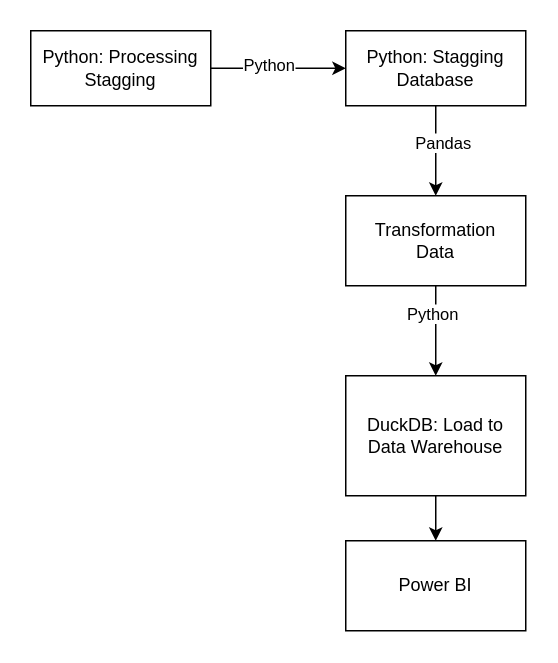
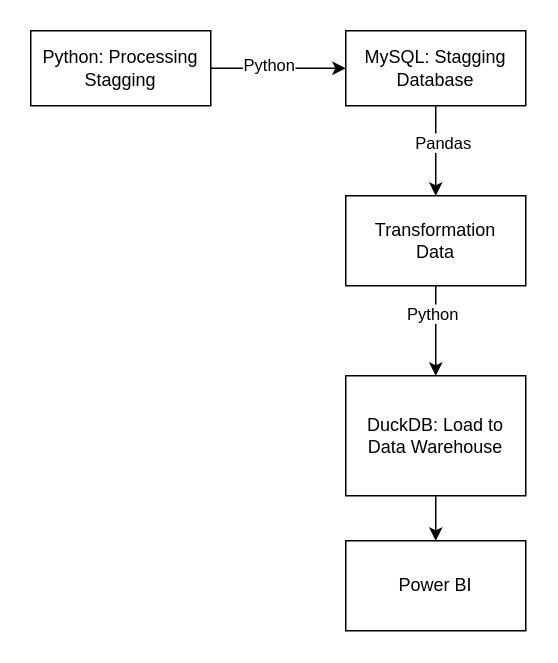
node "Python: Stagging Database": label "Python: Stagging Database" -> "MySQL: Stagging Database"
